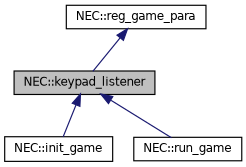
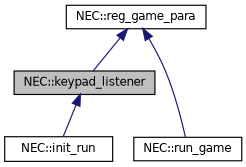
edge "NEC::run_game" -> "NEC::keypad_listener": now "NEC::run_game" -> "NEC::reg_game_para"
node "NEC::init_game": label "NEC::init_game" -> "NEC::init_run"
